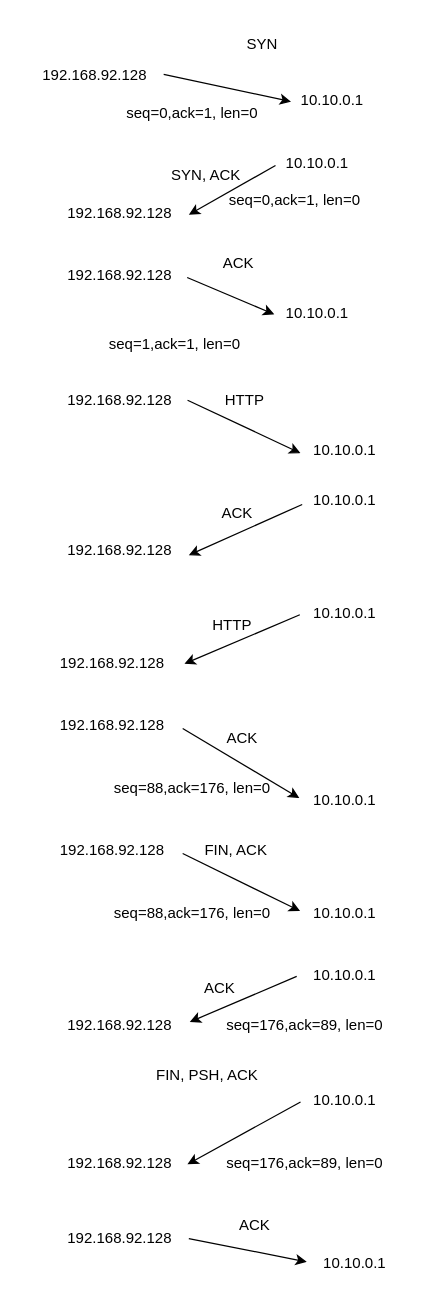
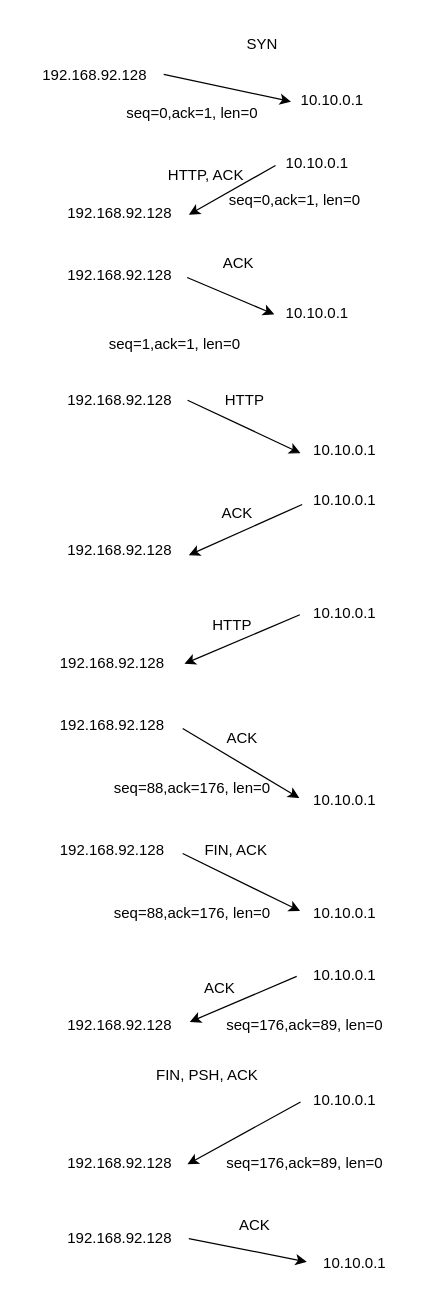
node "SYN, ACK": label "SYN, ACK" -> "HTTP, ACK"
